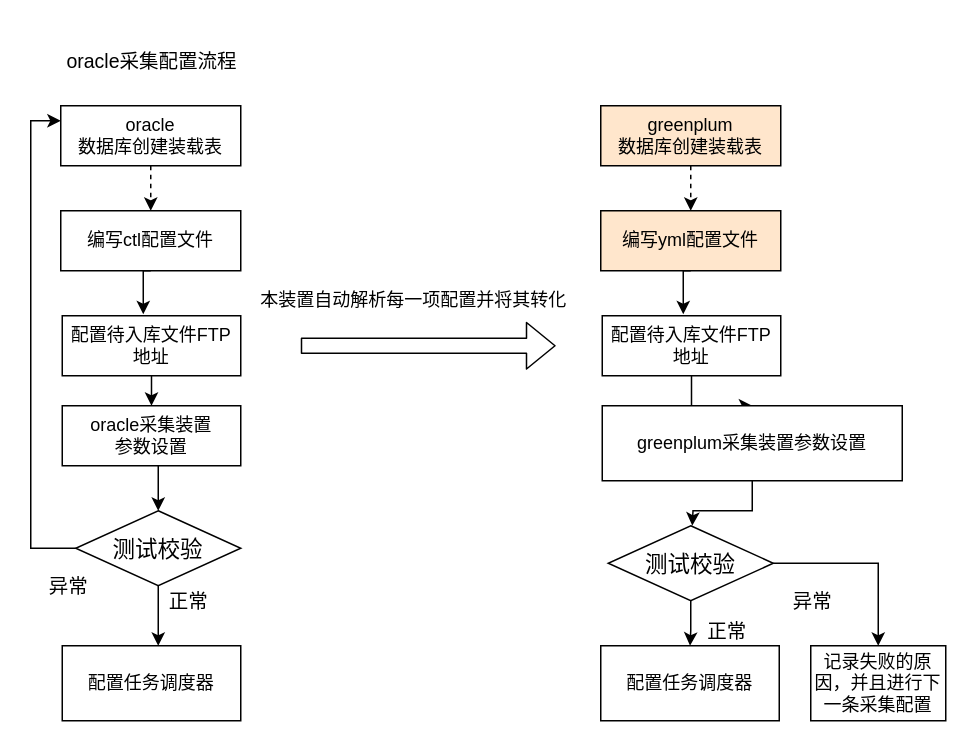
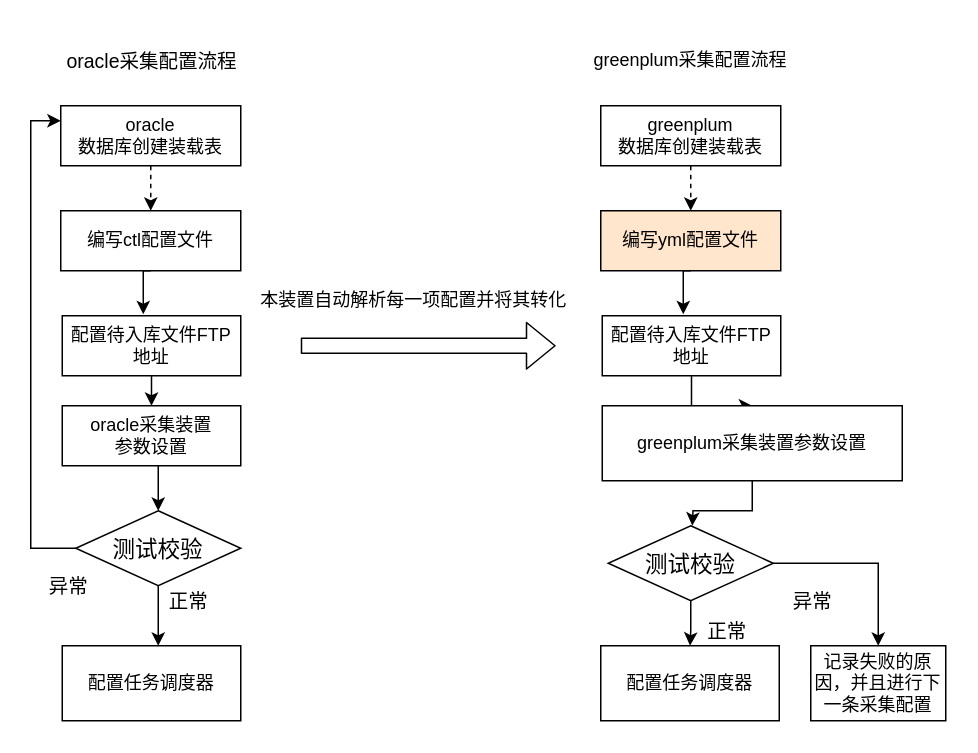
node "greenplum采集配置流程": added
node "greenplum 数据库创建装载表": fillcolor #ffe6cc -> #ffffff
